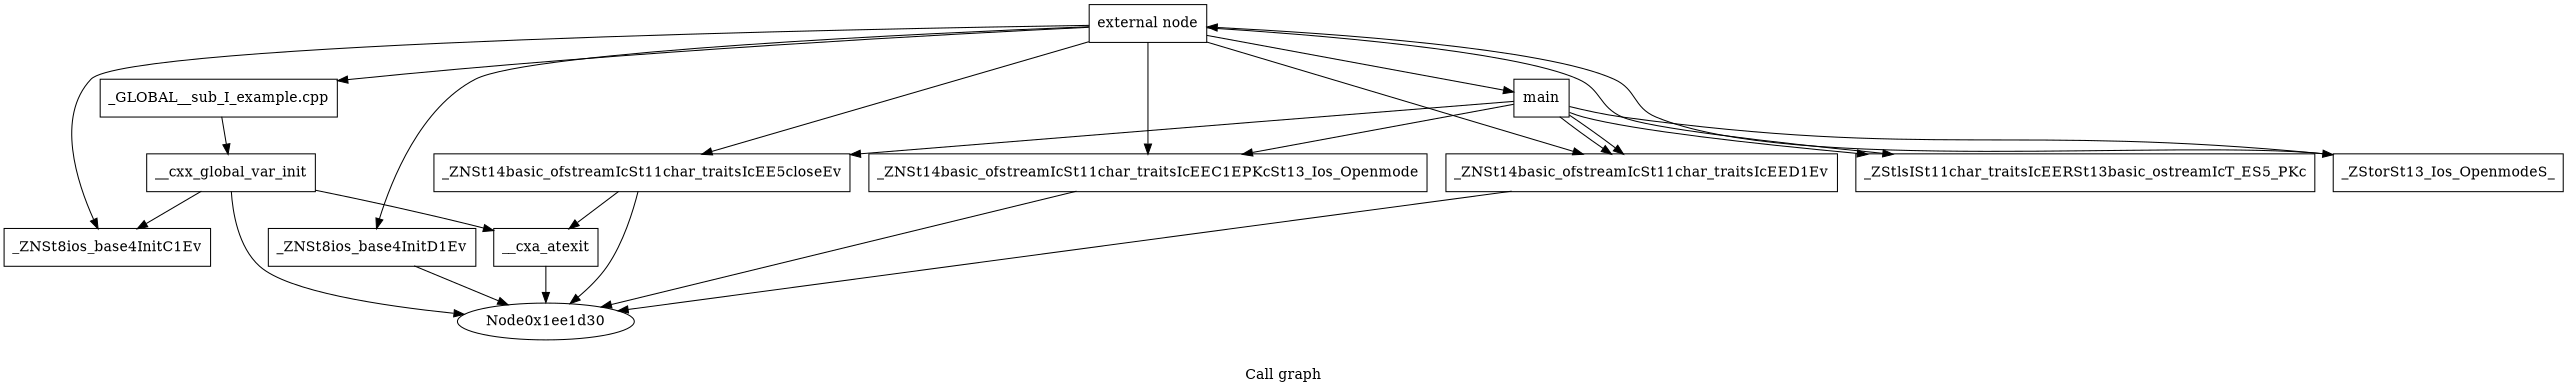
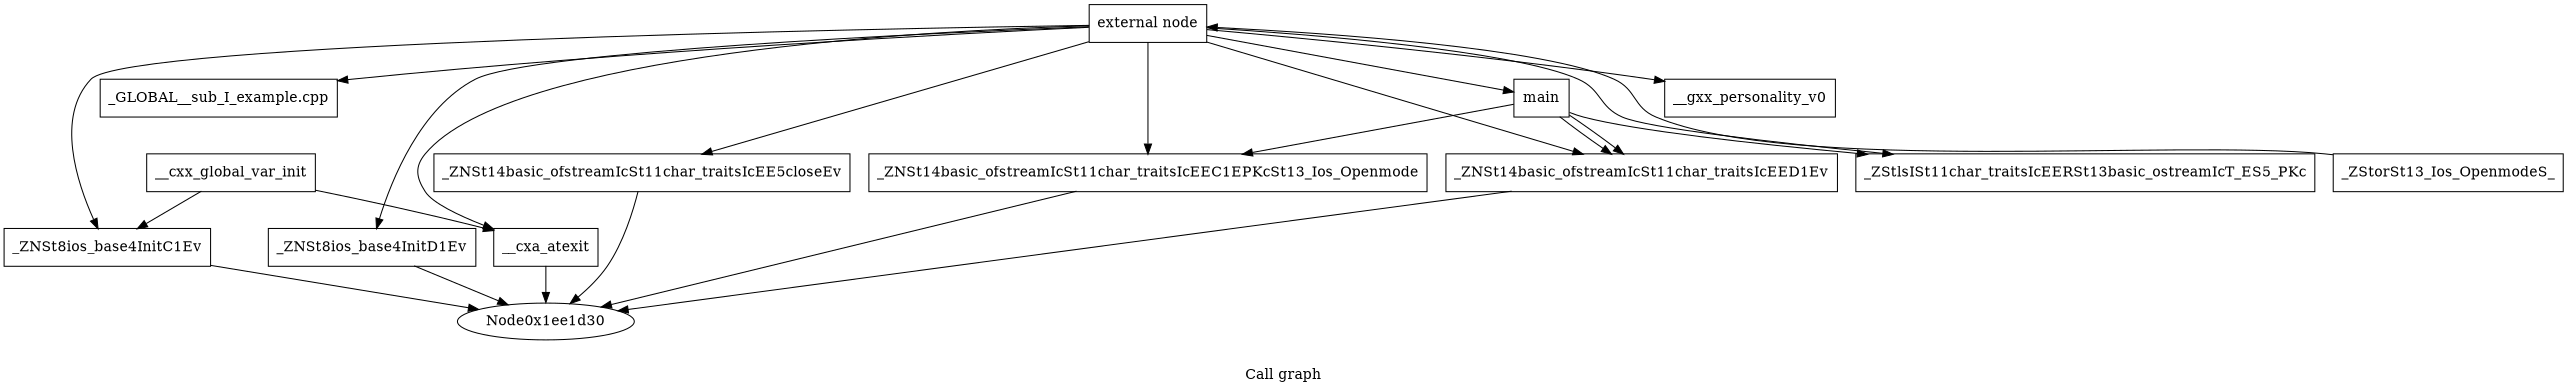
node "__gxx_personality_v0": added
edge "main" -> "_ZNSt14basic_ofstreamIcSt11char_traitsIcEE5closeEv": removed
edge "_GLOBAL__sub_I_example.cpp" -> "__cxx_global_var_init": removed
edge "main" -> "_ZStorSt13_Ios_OpenmodeS_": removed
edge "_ZNSt14basic_ofstreamIcSt11char_traitsIcEE5closeEv" -> "__cxa_atexit": now "external node" -> "__cxa_atexit"
edge "__cxx_global_var_init" -> "Node0x1ee1d30": now "_ZNSt8ios_base4InitC1Ev" -> "Node0x1ee1d30"
